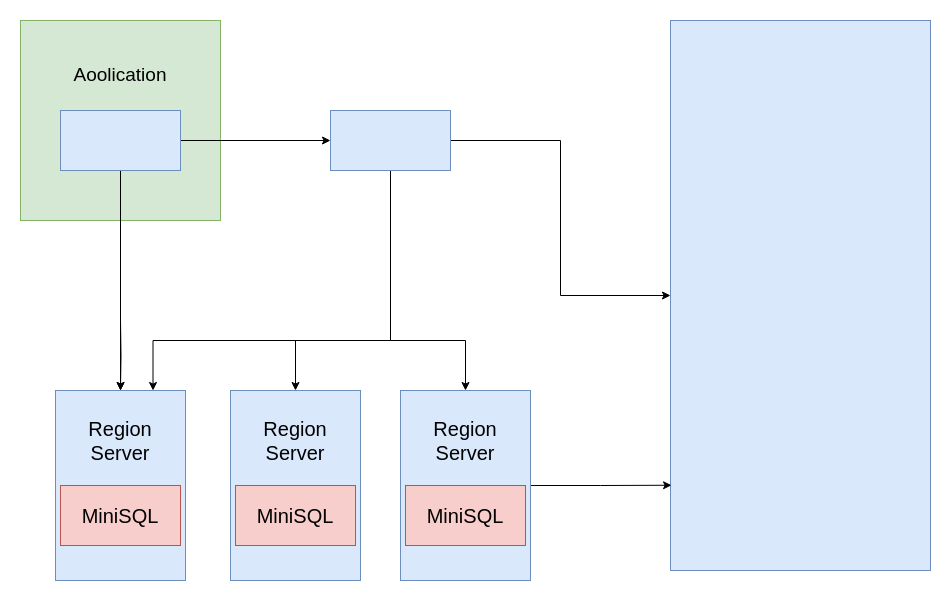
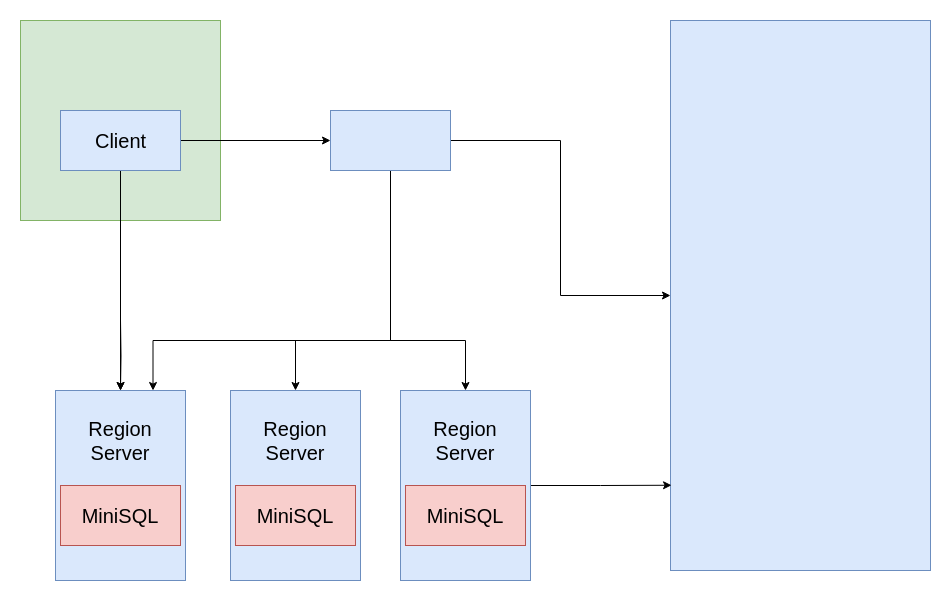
node "Aoolication": removed
node "Client": added
